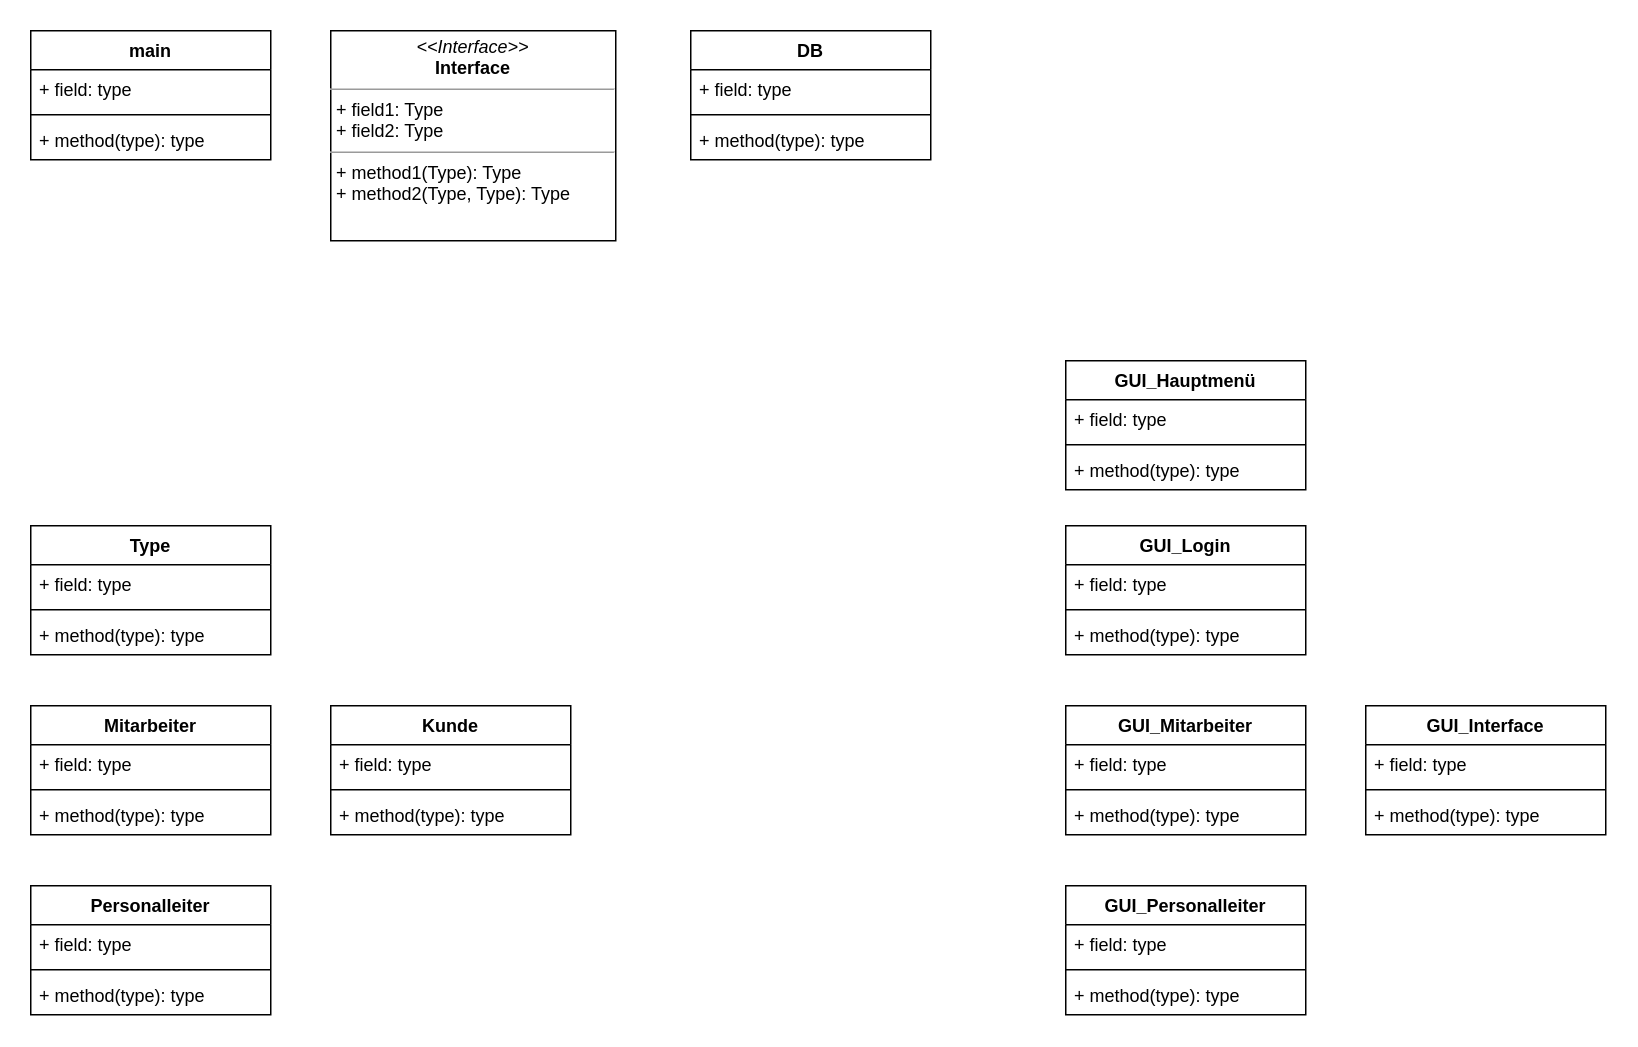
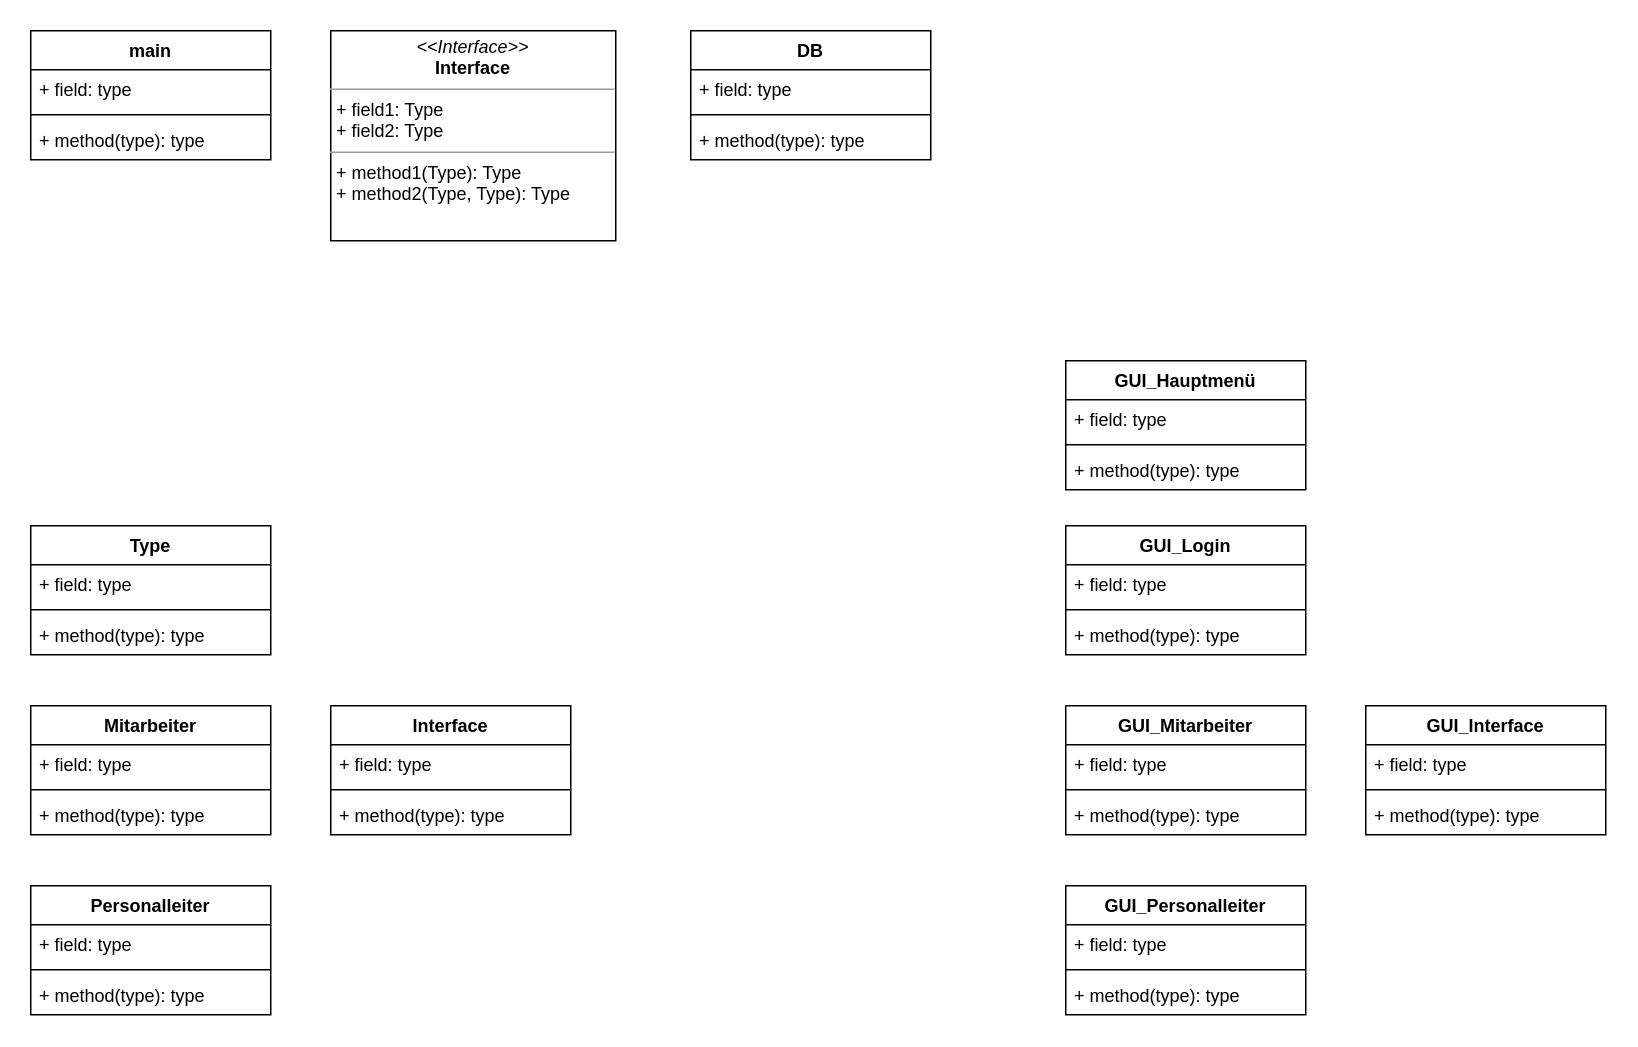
node "Kunde": label "Kunde" -> "Interface"
